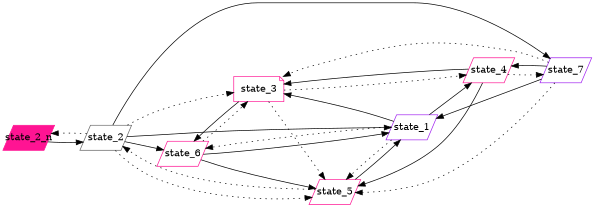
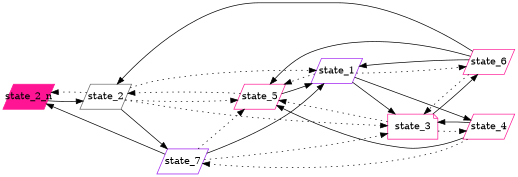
edge "state_7" -> "state_4": now "state_7" -> "state_2_n"
edge "state_2" -> "state_1": style solid -> dotted
edge "state_2" -> "state_6": reversed
